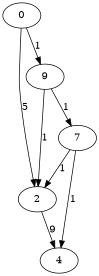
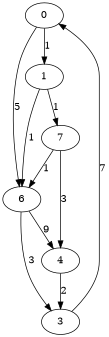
node "9": label "9" -> "1"
node "2": label "2" -> "6"
edge "7" -> "4": label "1" -> "3"
node "3": added
